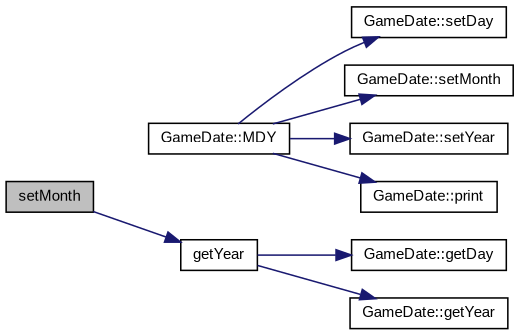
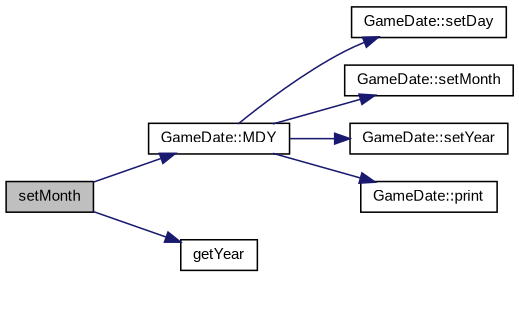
edge "setMonth" -> "GameDate::MDY": added
node "GameDate::getDay": removed
node "GameDate::getYear": removed
